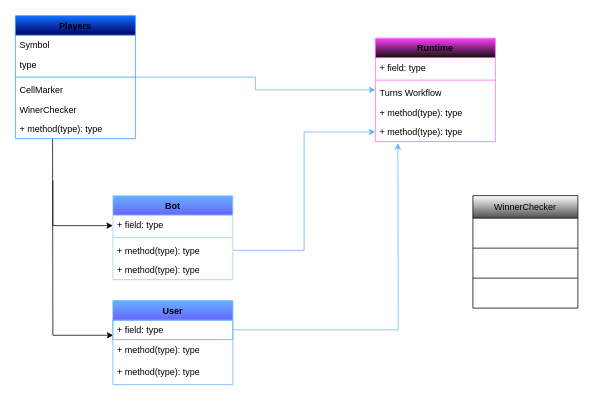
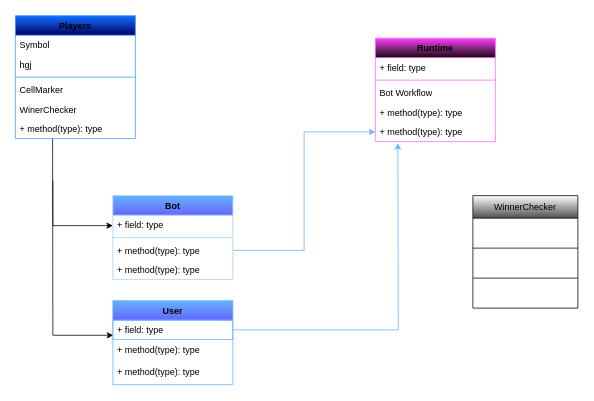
node "type": label "type" -> "hgj"
edge "Players" -> "Runtime": removed
node "Turns Workflow": label "Turns Workflow" -> "Bot Workflow"
